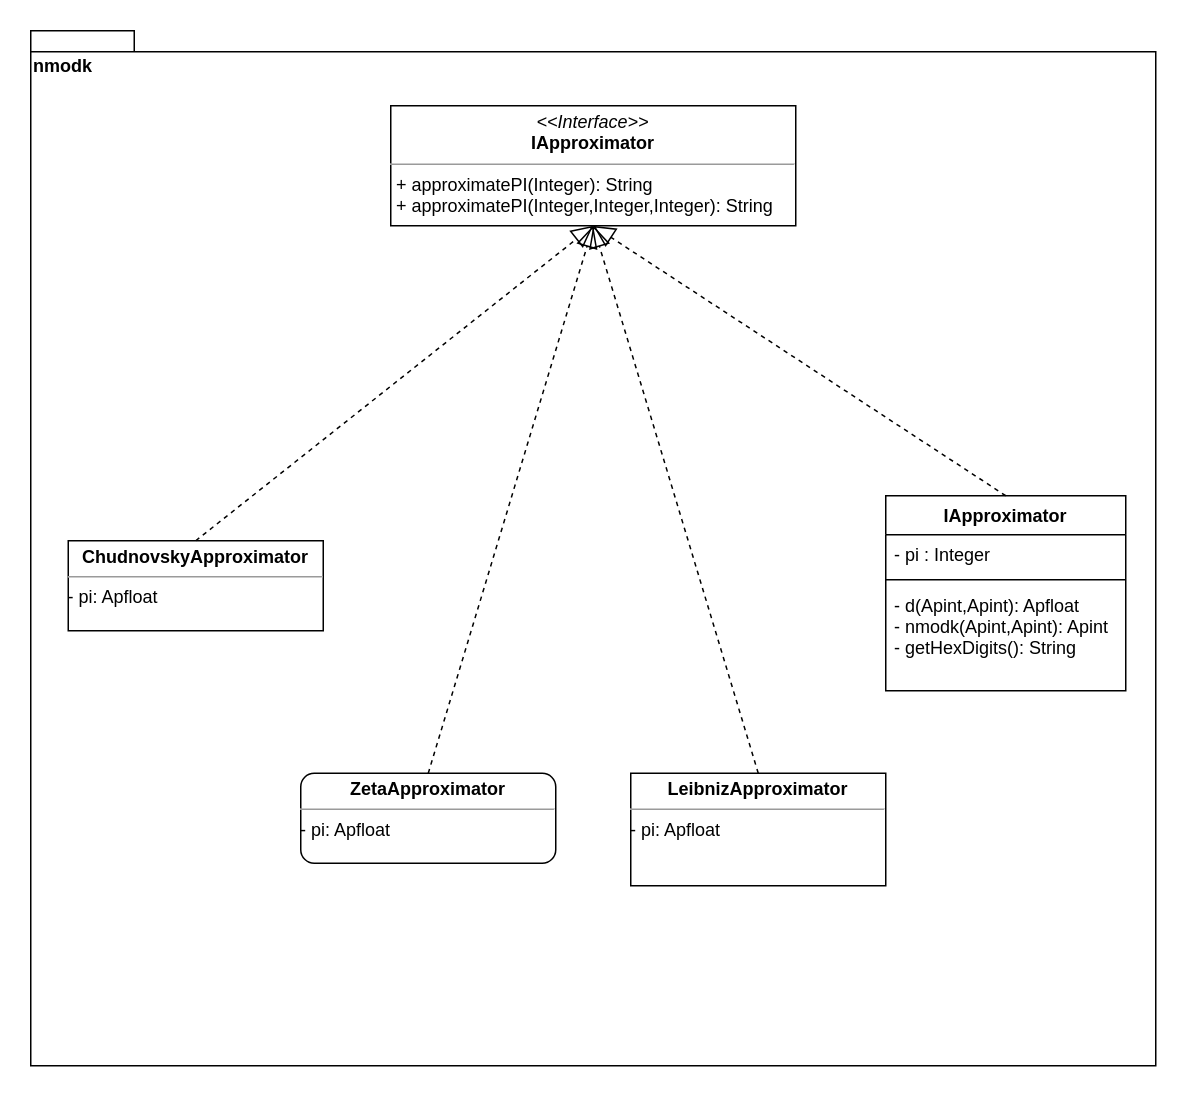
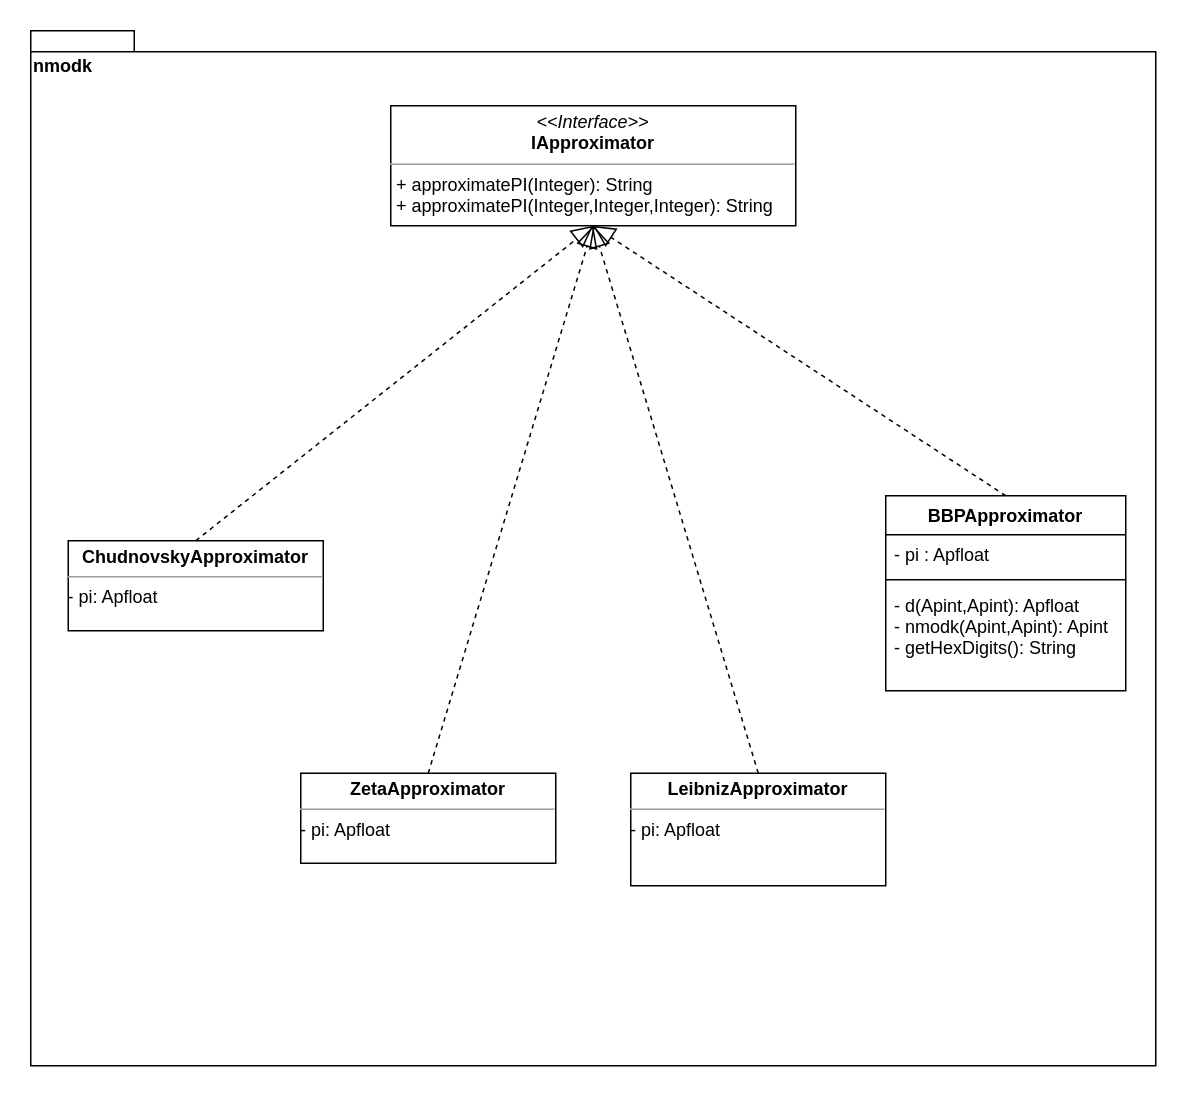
node "IApproximator": label "IApproximator" -> "BBPApproximator"
node "- pi : Integer": label "- pi : Integer" -> "- pi : Apfloat"
node "ZetaApproximator - pi: Apfloat": shape rounded rectangle -> rectangle
